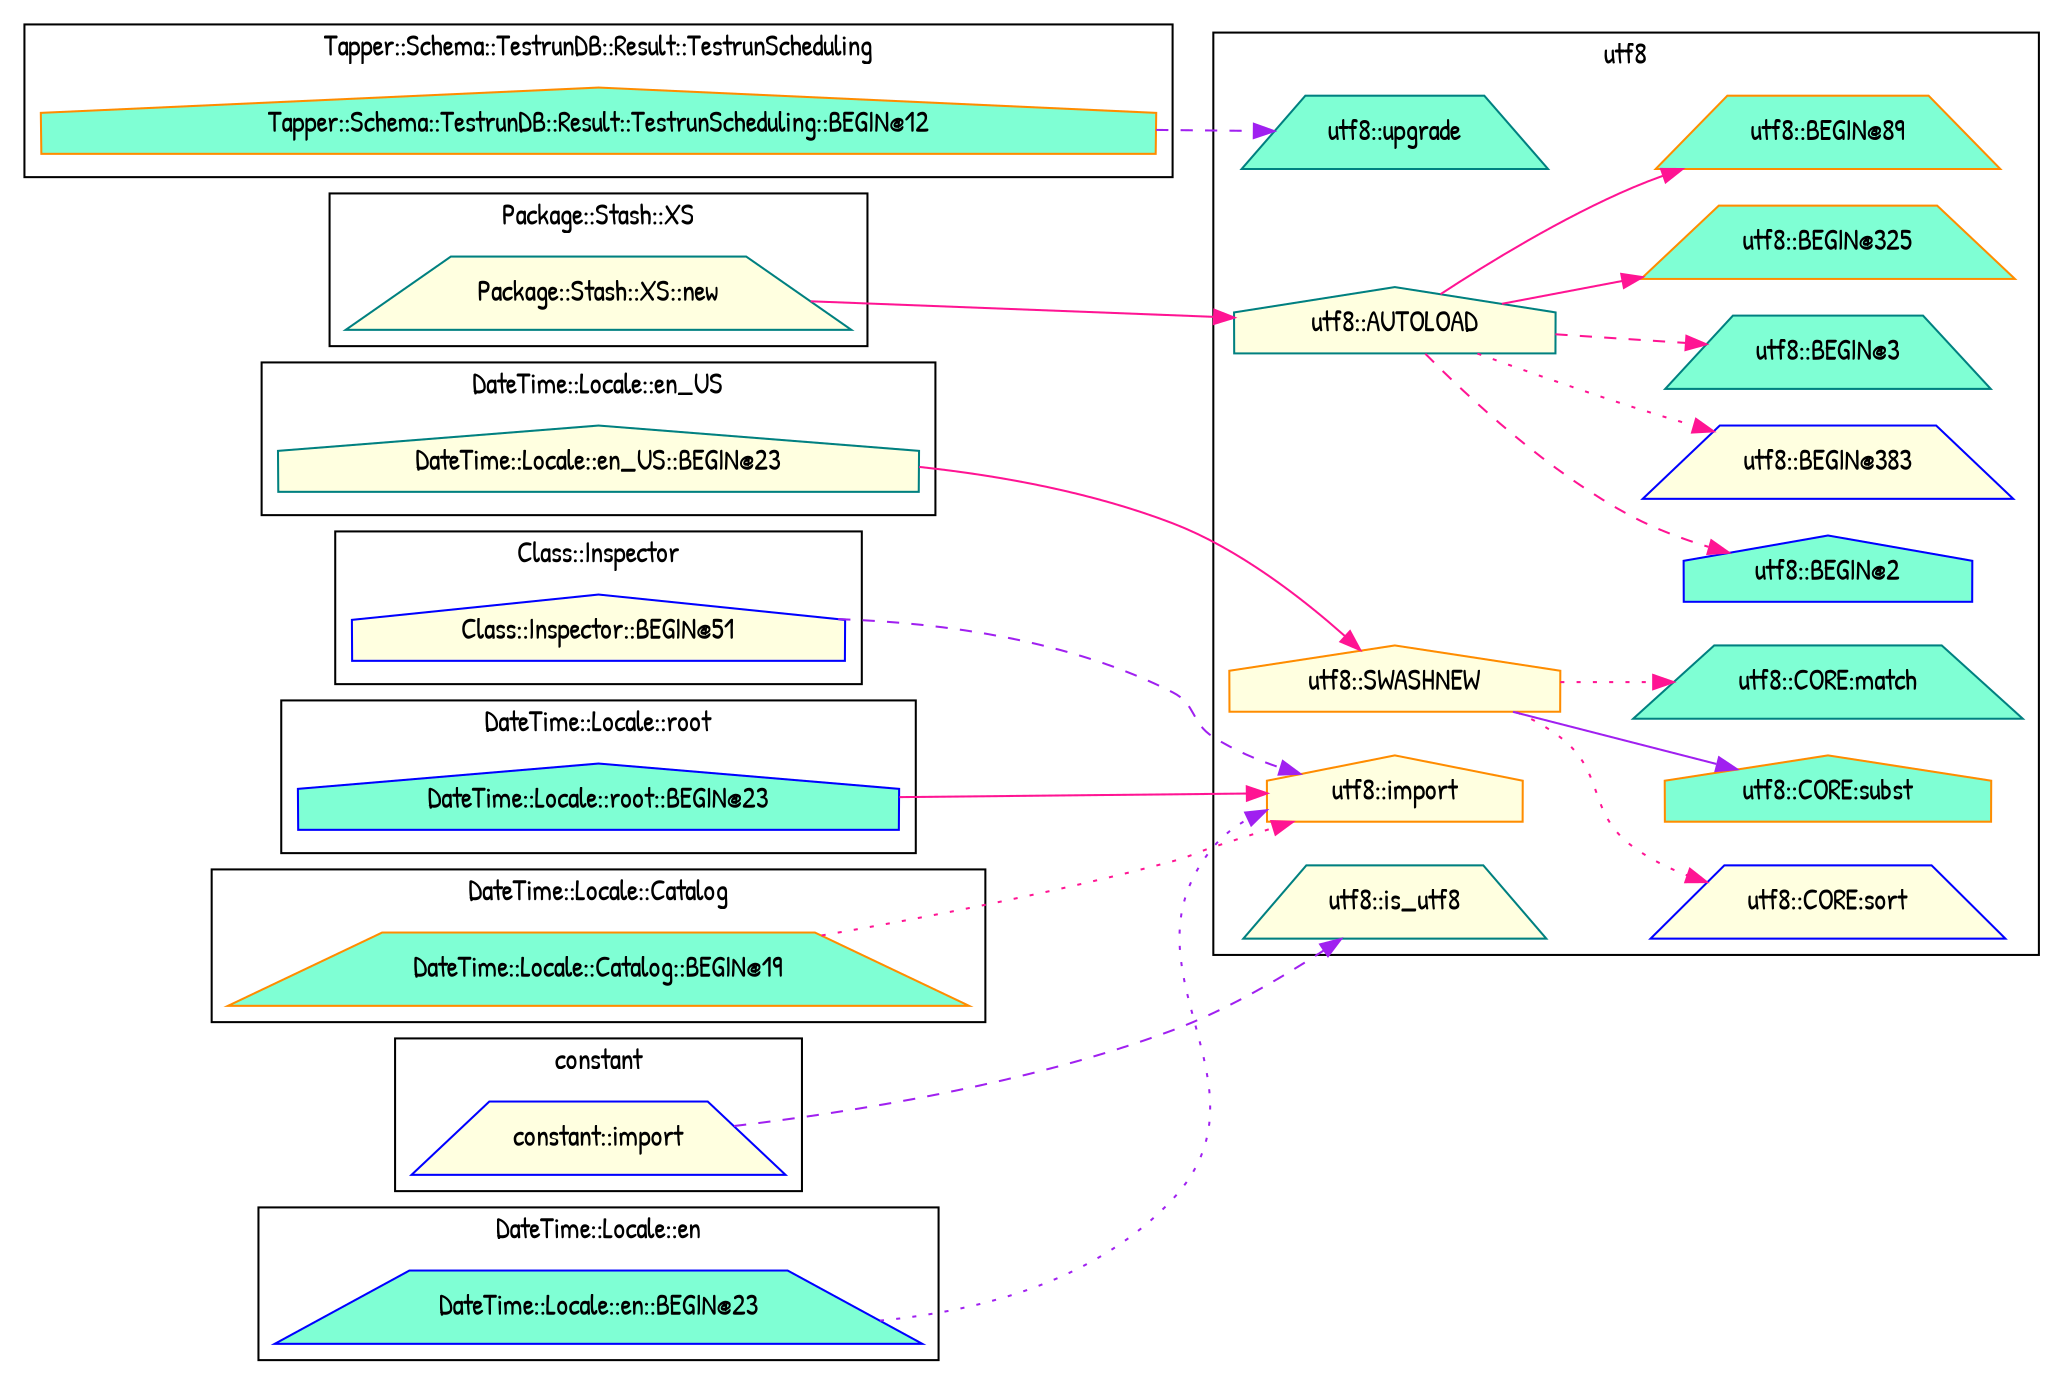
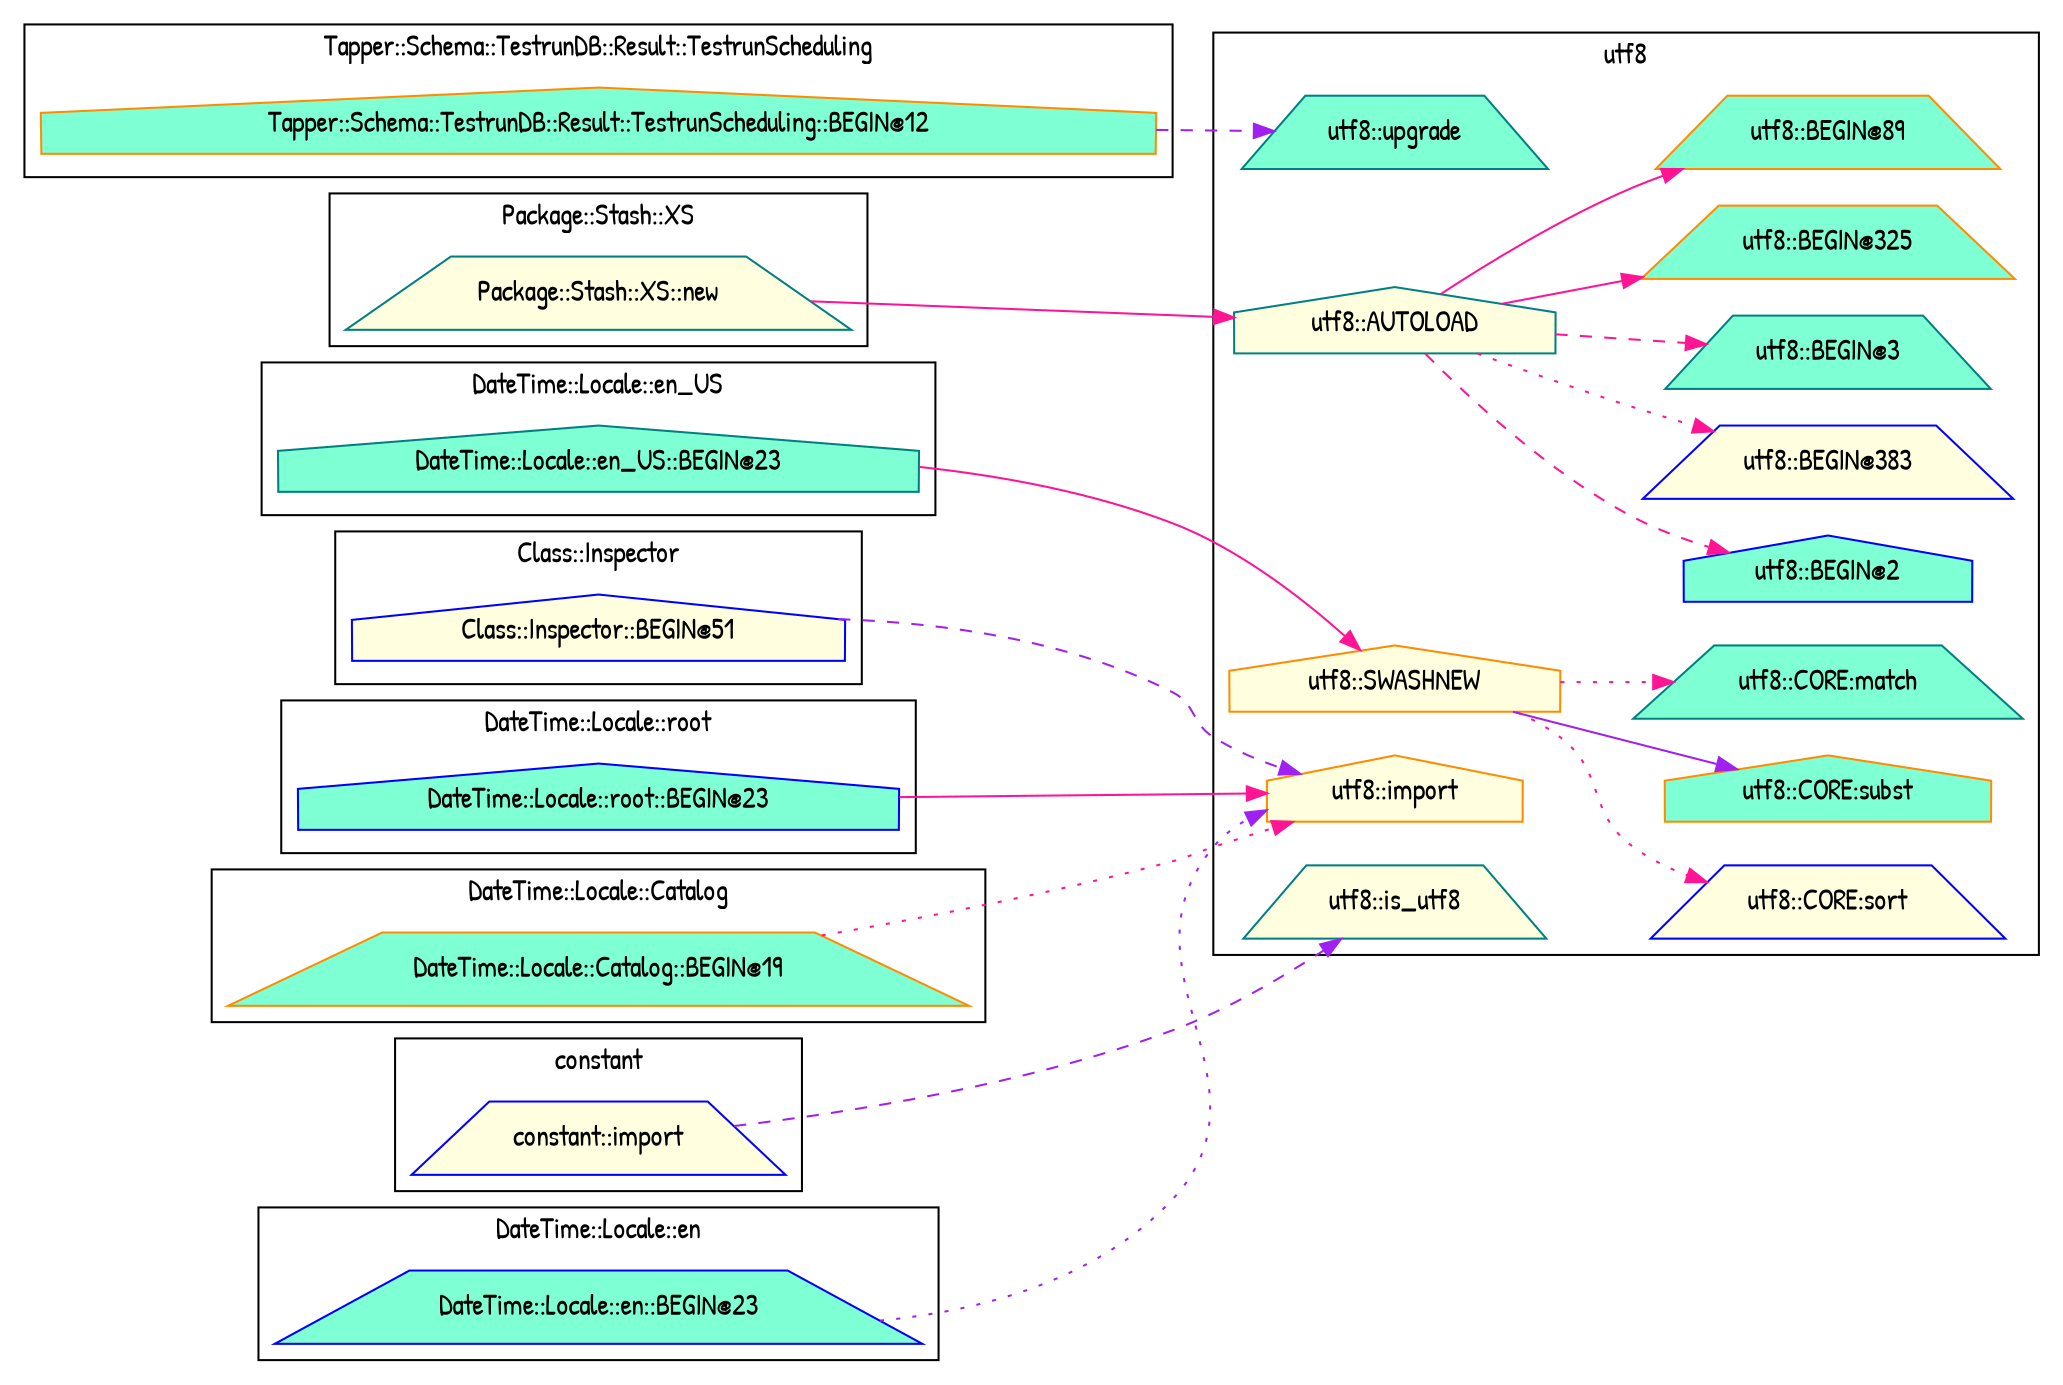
node "DateTime::Locale::en_US::BEGIN@23": fillcolor lightyellow -> aquamarine
